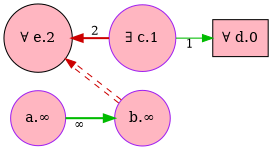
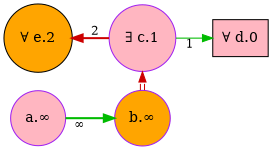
node "∀ e.2": fillcolor lightpink -> orange
edge "b.∞" -> "∀ e.2": now "b.∞" -> "∃ c.1"
node "b.∞": fillcolor lightpink -> orange
